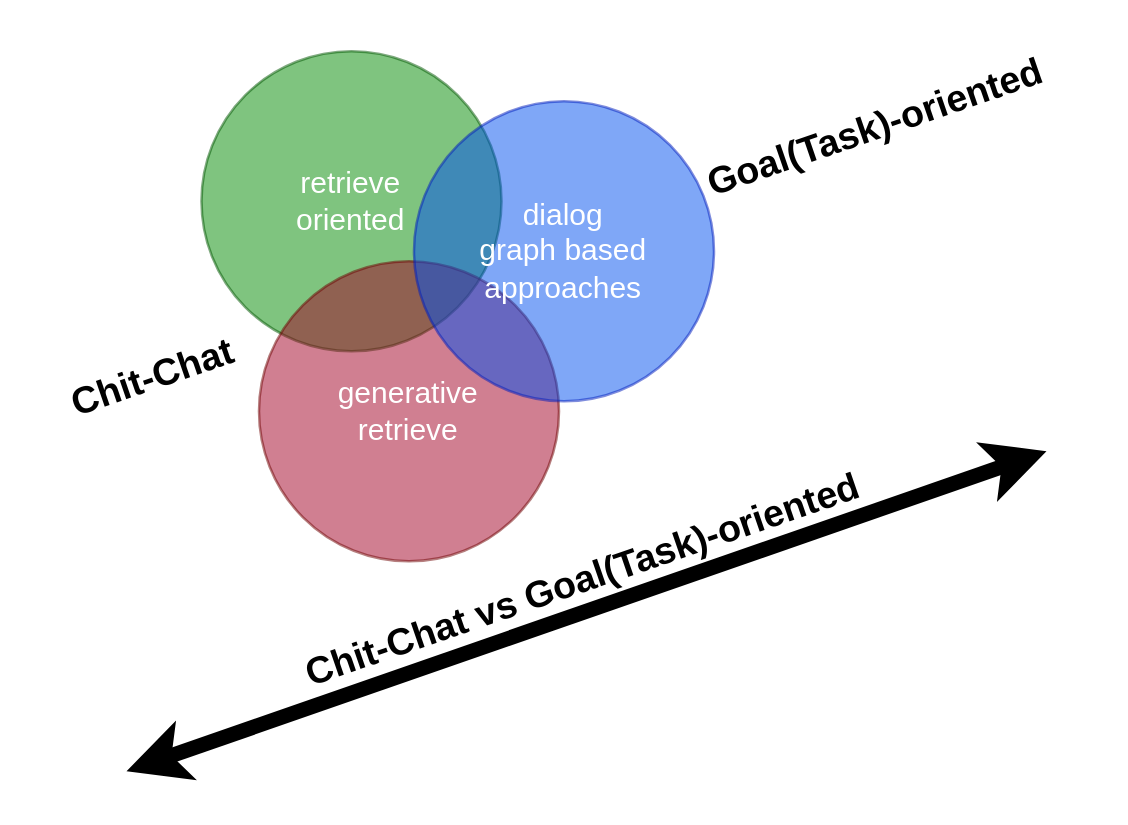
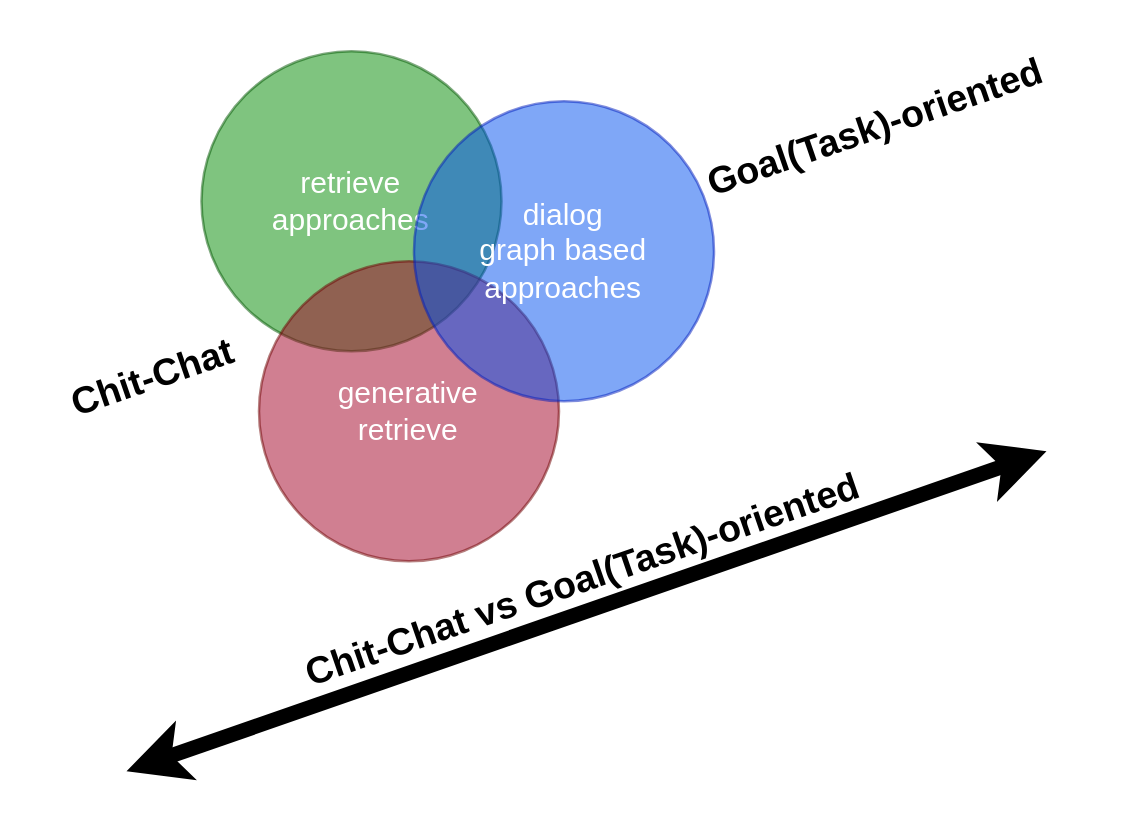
node "retrieve oriented": label "retrieve oriented" -> "retrieve approaches"
